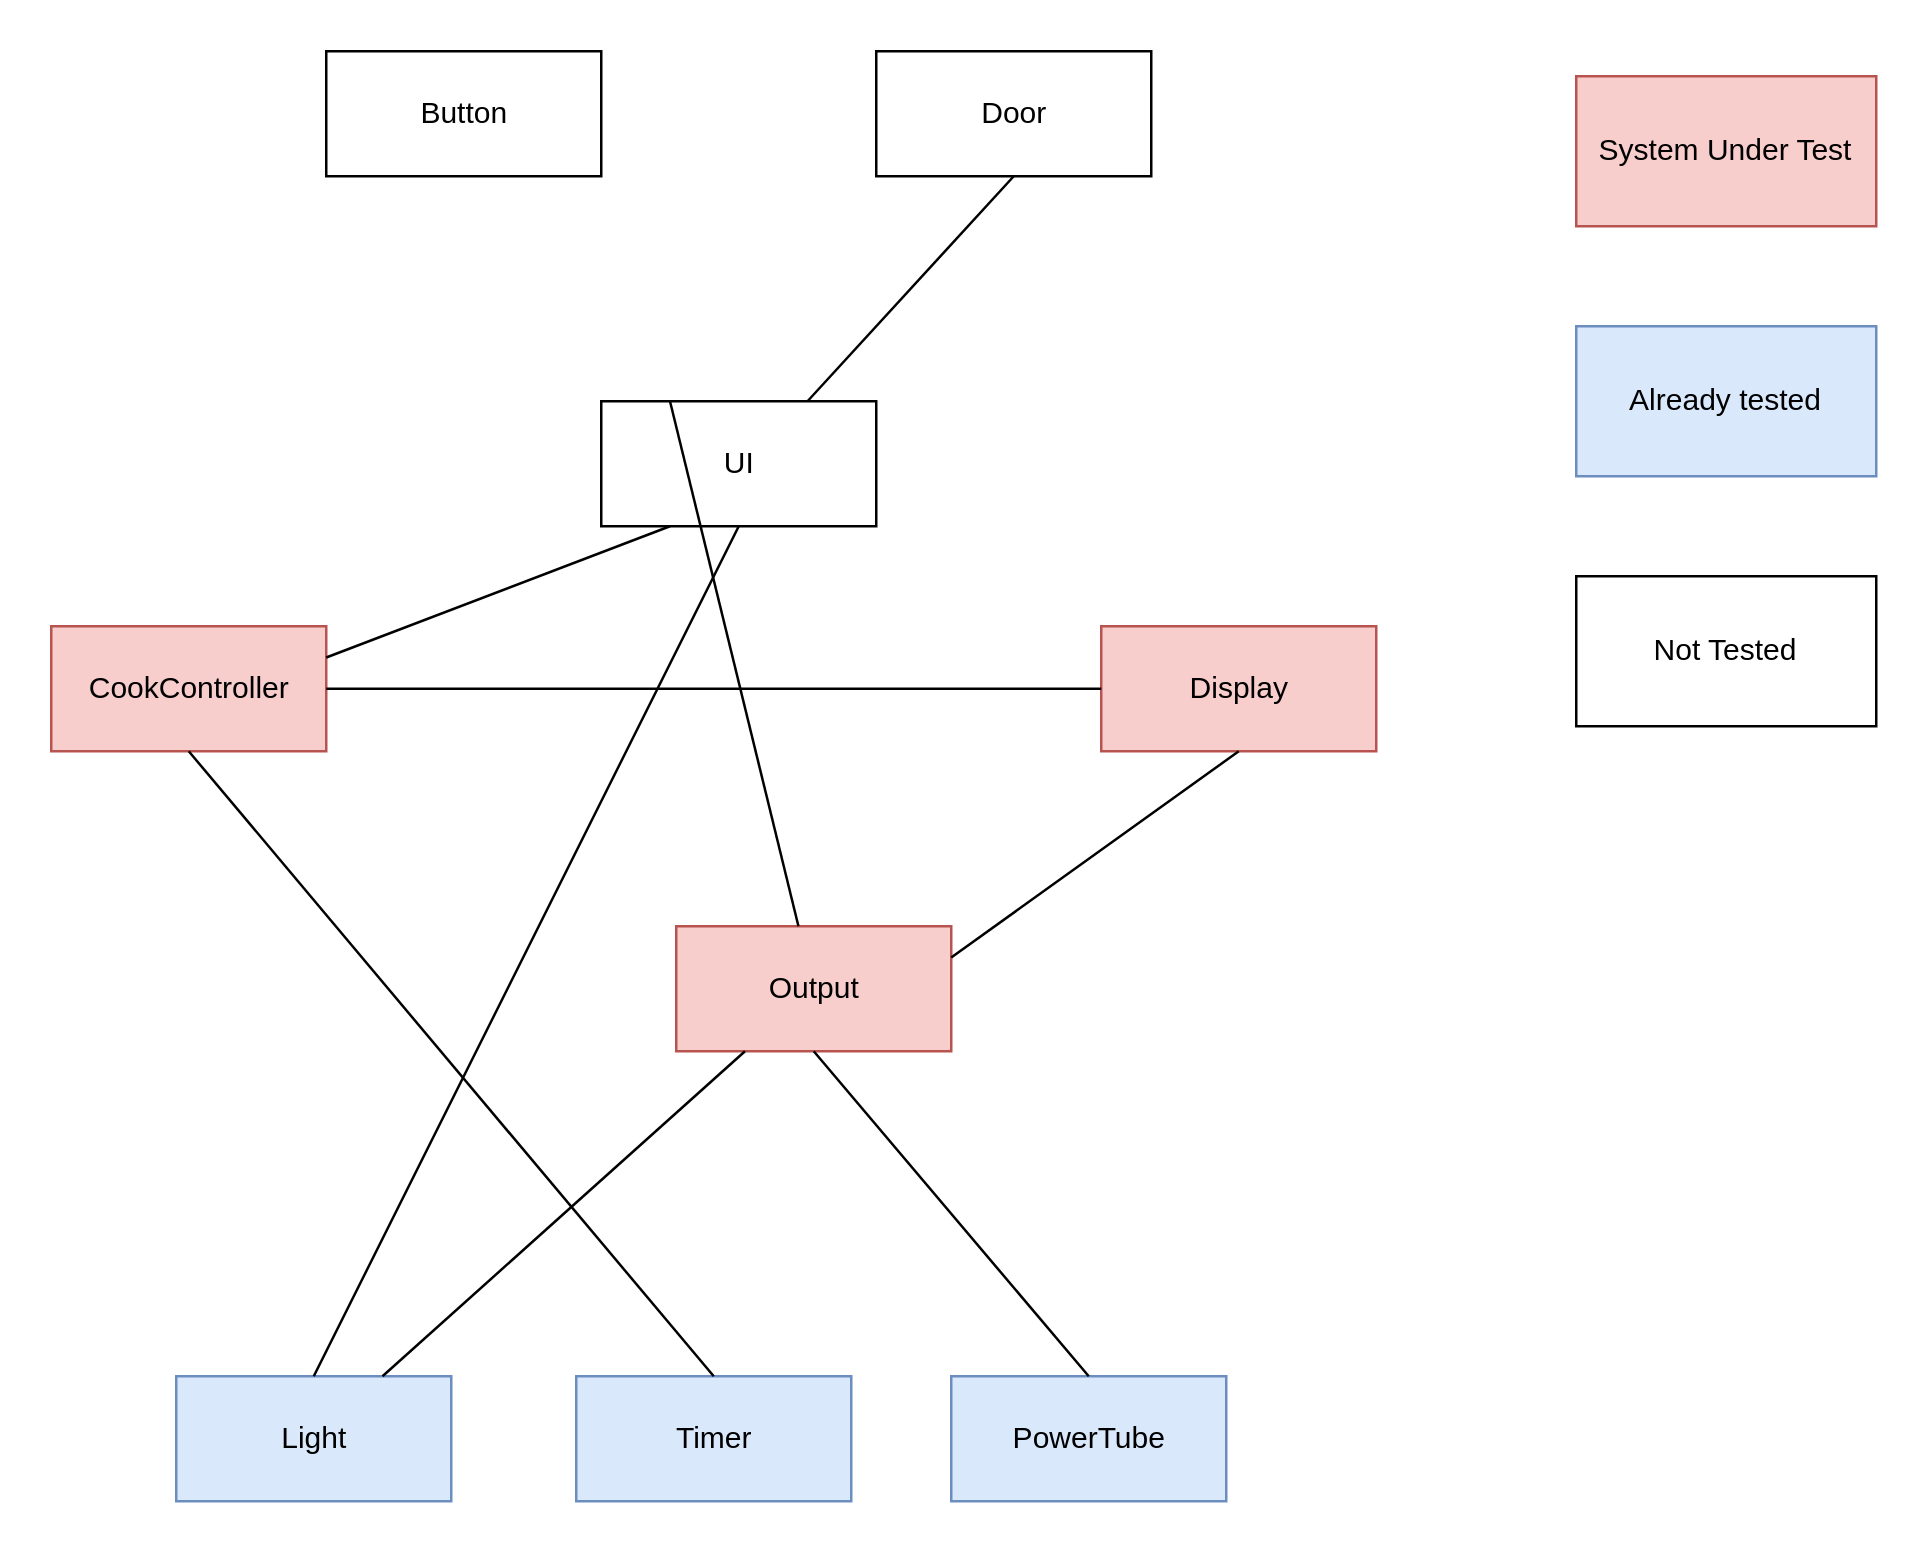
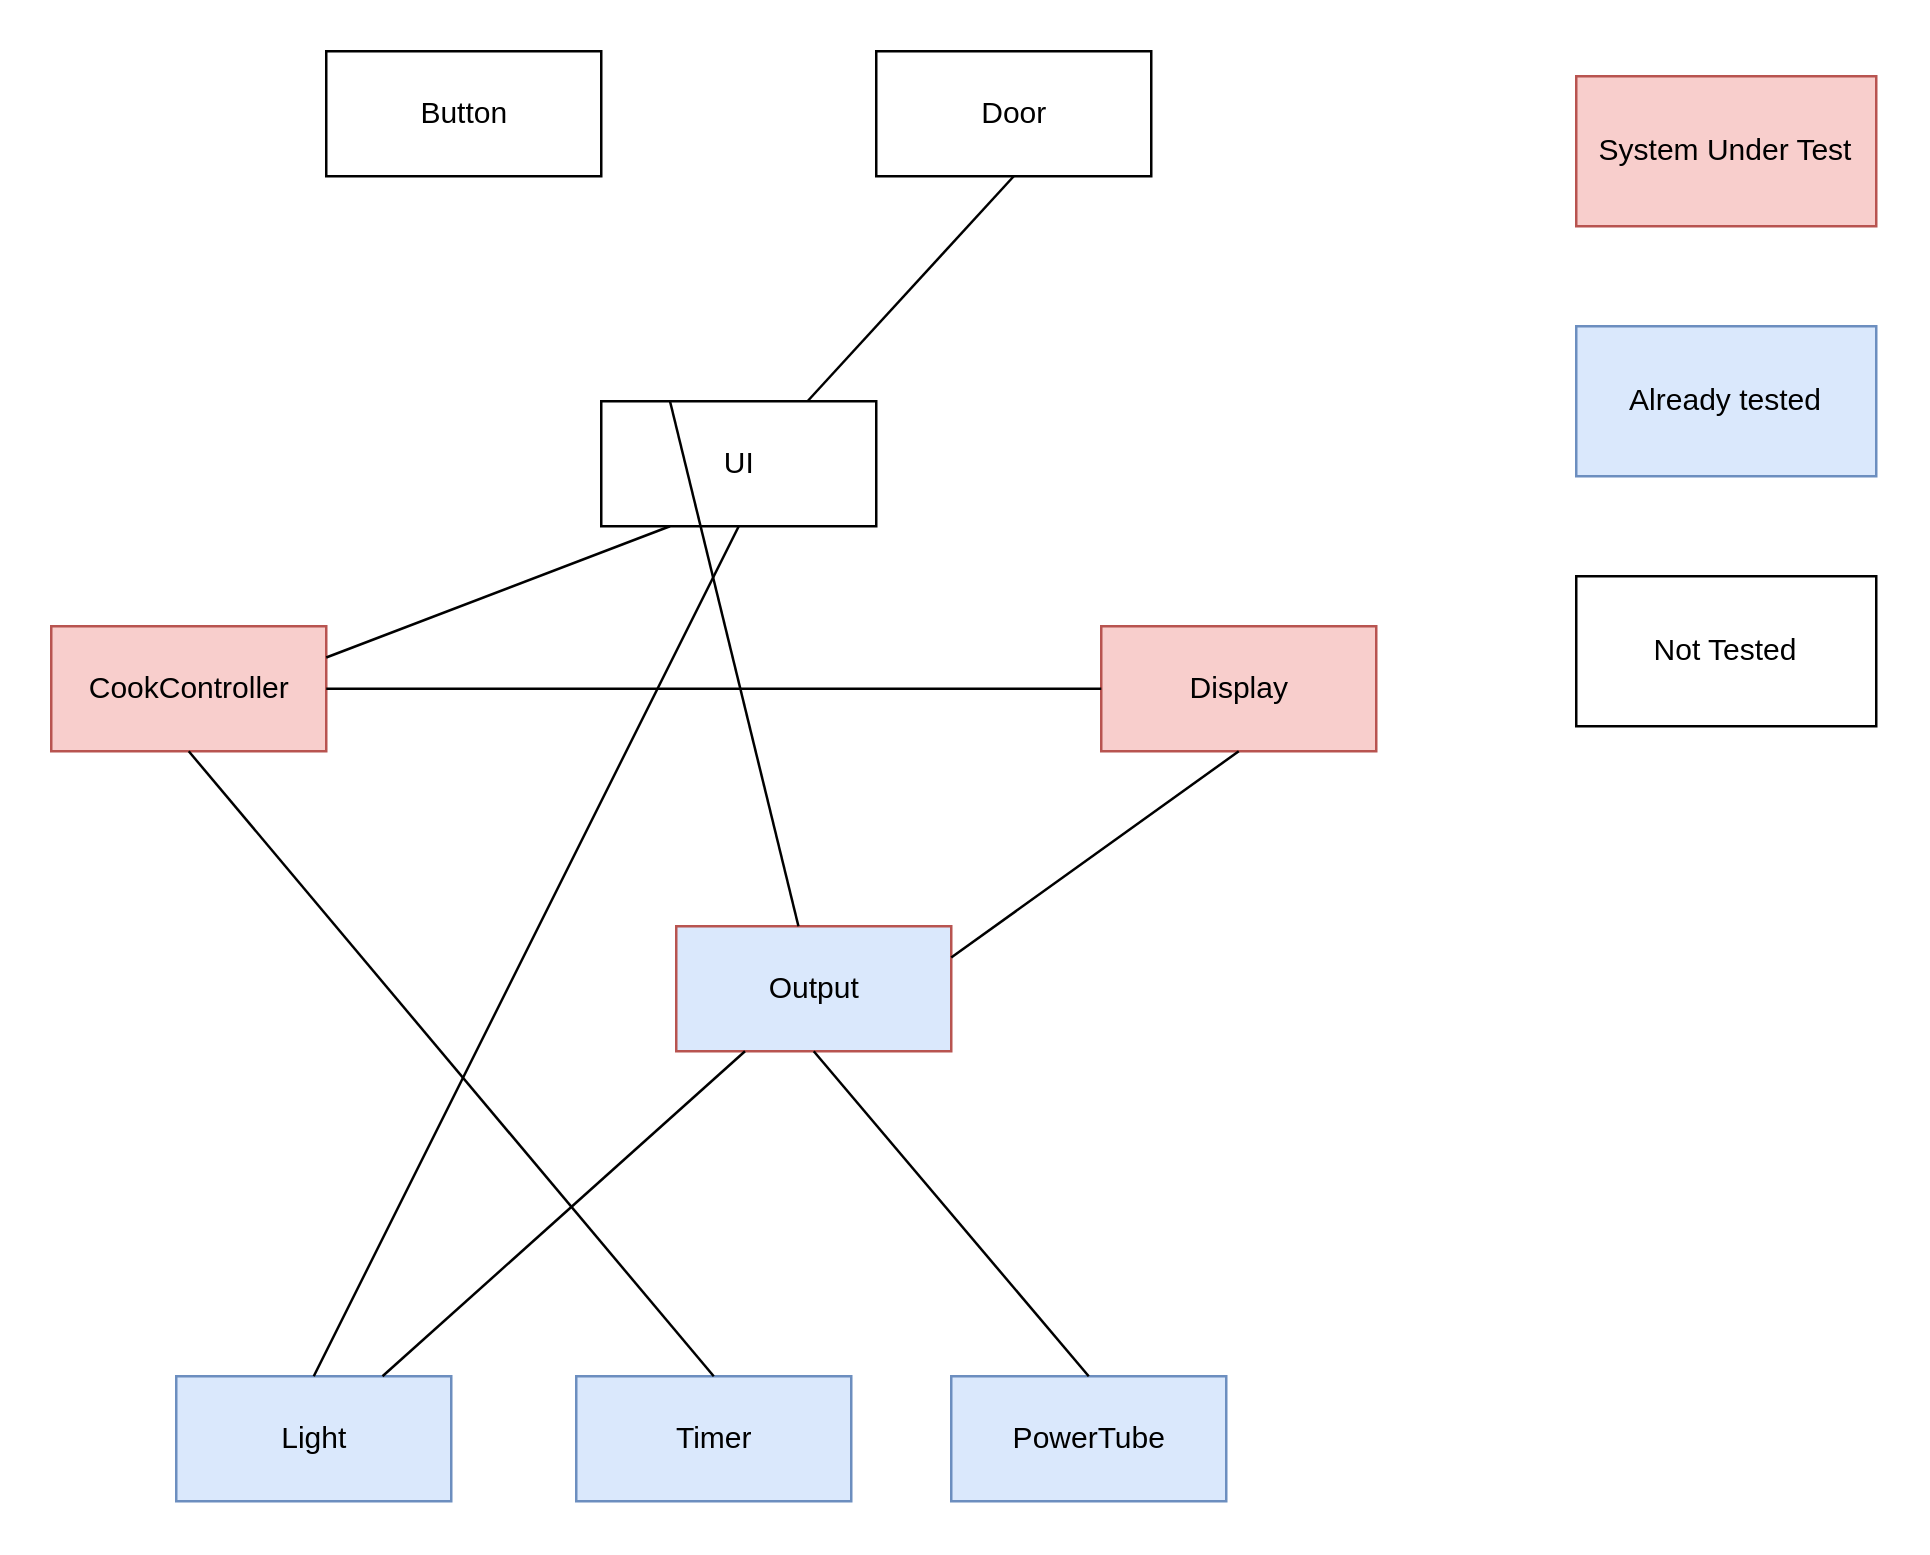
node "Output": fillcolor #f8cecc -> #dae8fc
